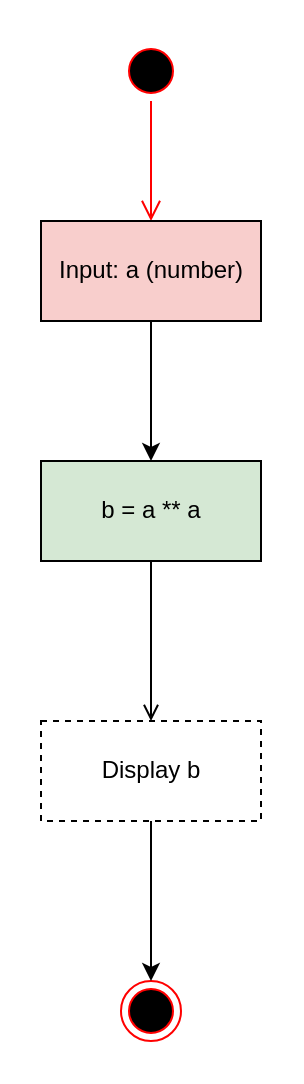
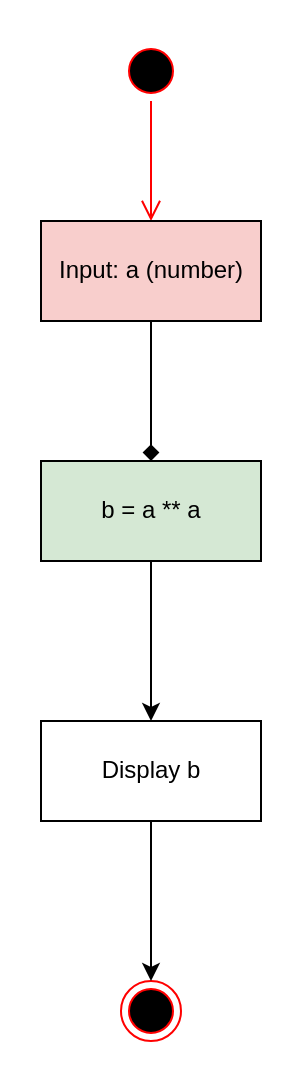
edge "Input: a (number)" -> "b = a ** a": arrowhead classic -> diamond
edge "b = a ** a" -> "Display b": arrowhead open -> classic
node "Display b": style dashed -> solid
